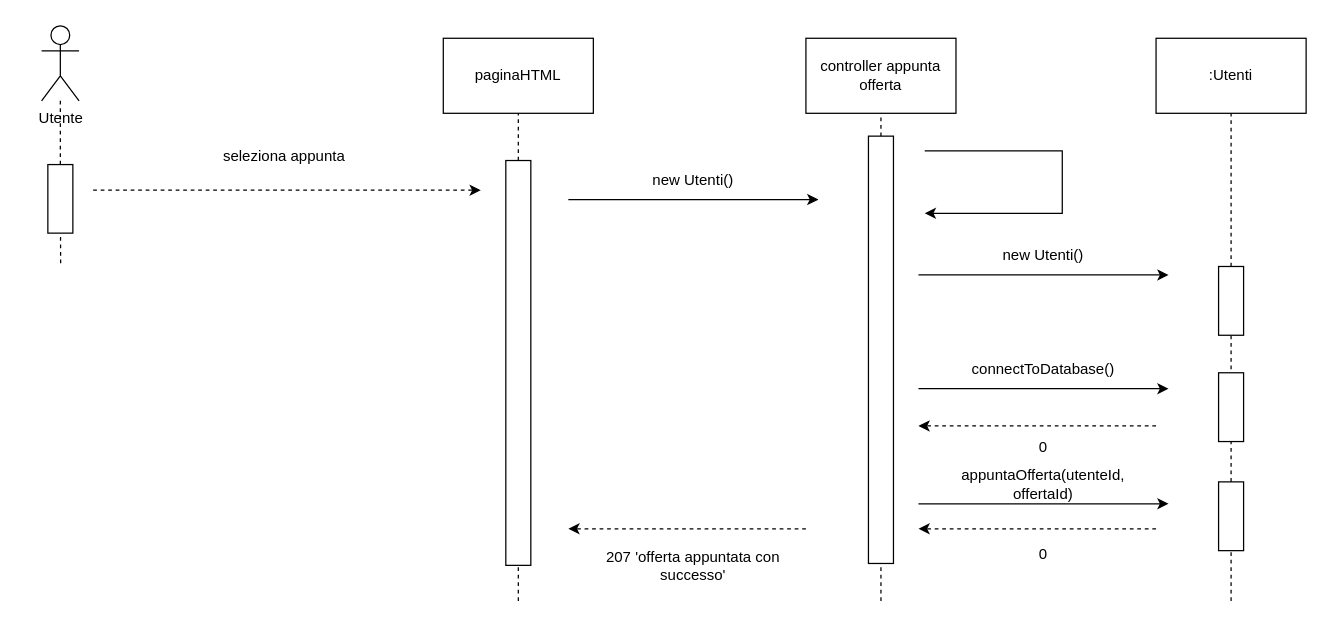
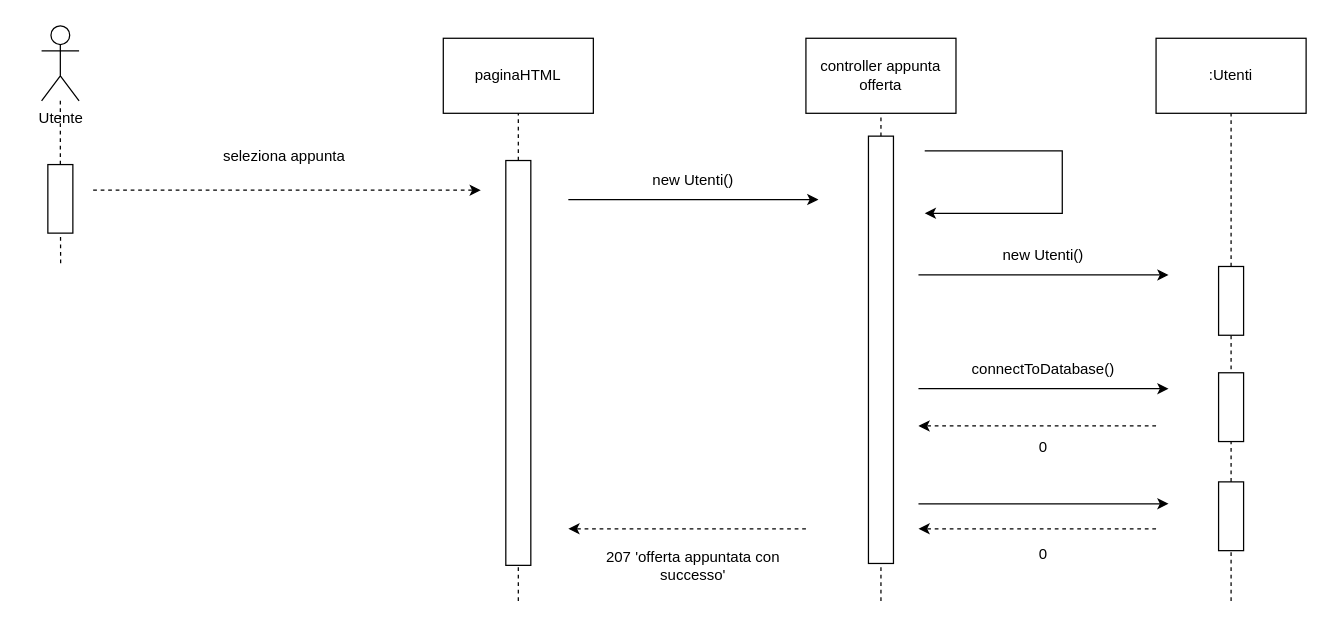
node "appuntaOfferta(utenteId, offertaId)": removed
